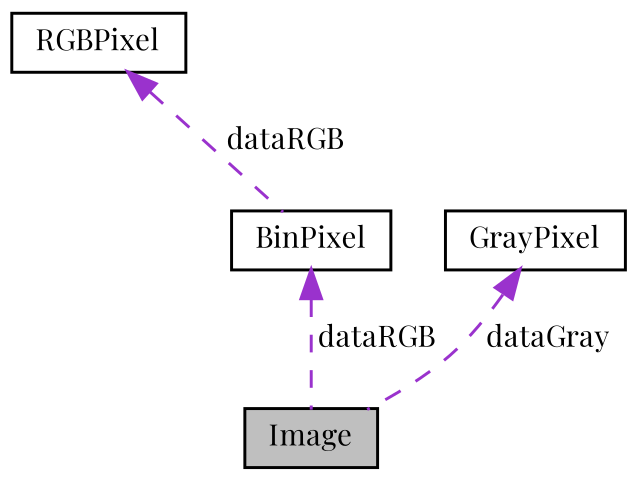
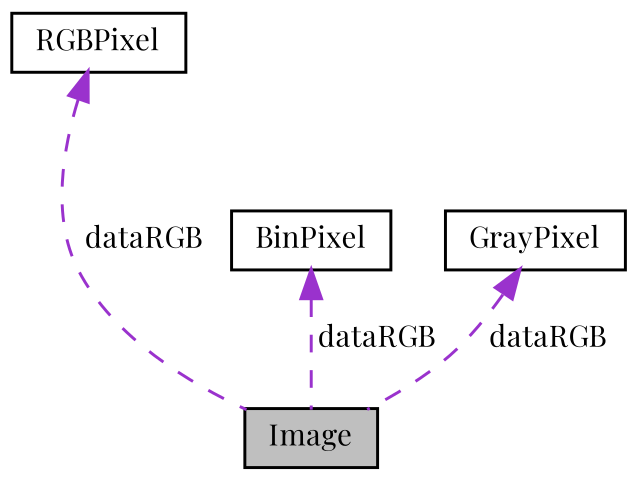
edge "BinPixel" -> "RGBPixel": now "Image" -> "RGBPixel"
edge "Image" -> "GrayPixel": label " dataGray" -> " dataRGB"
